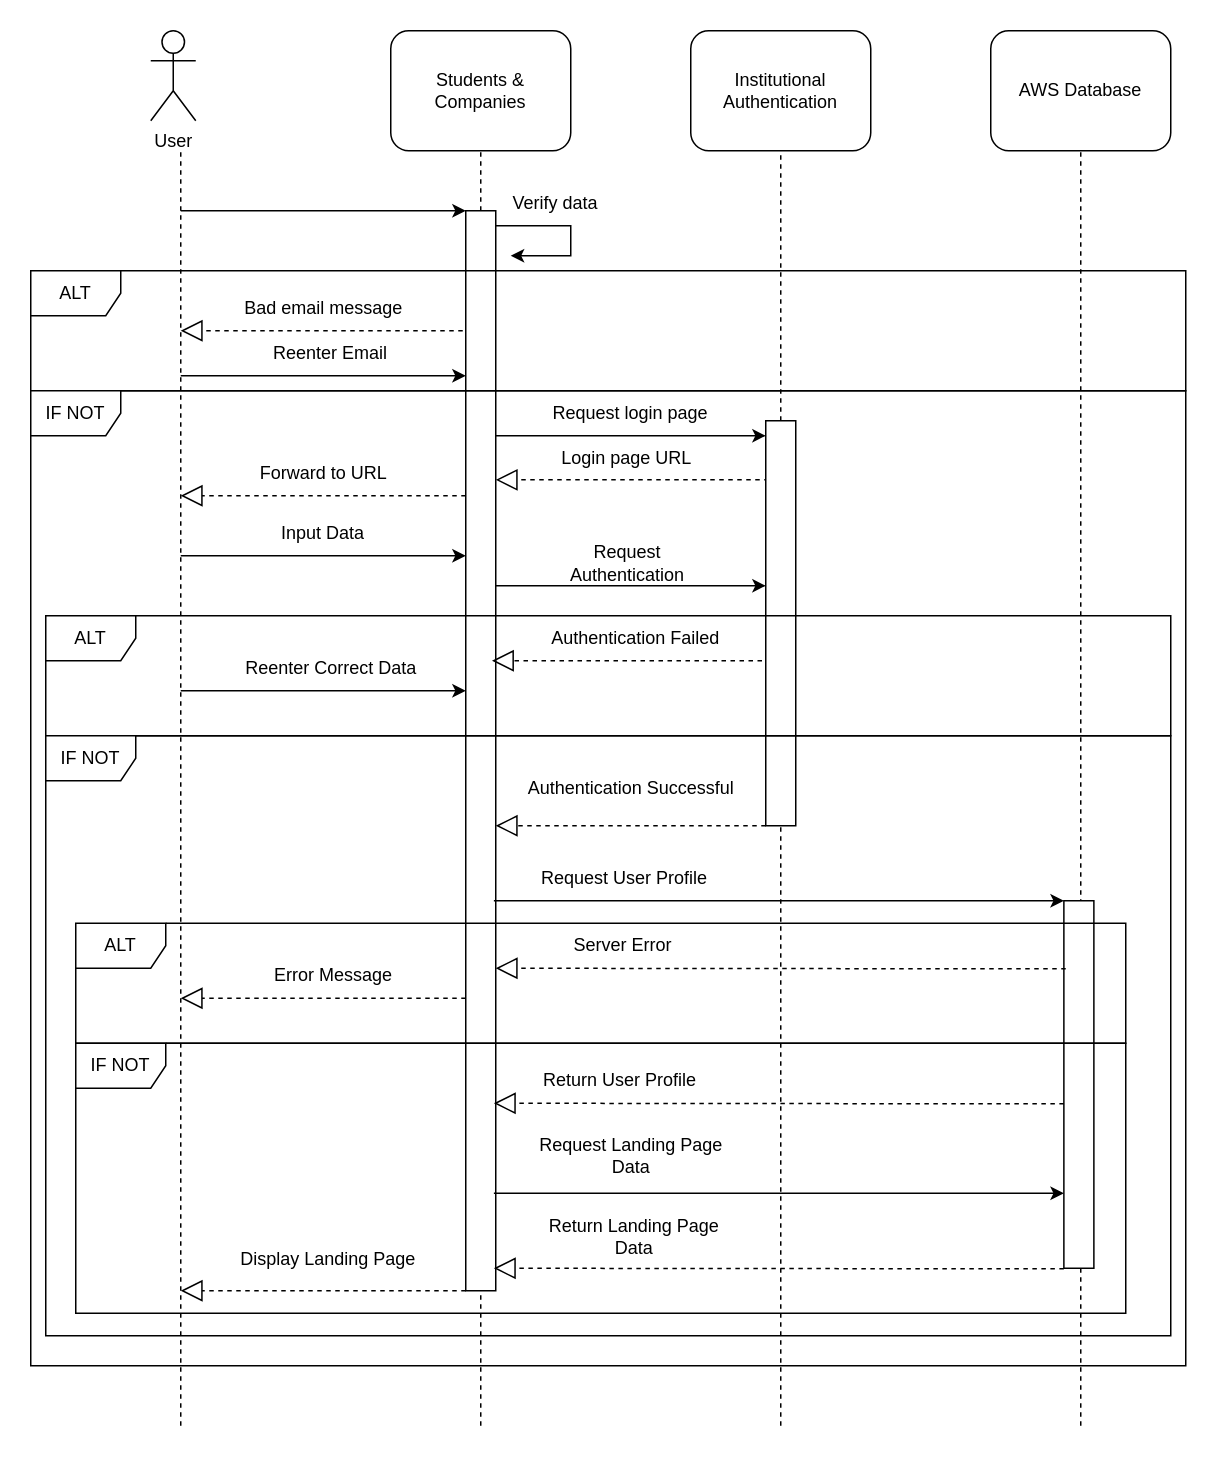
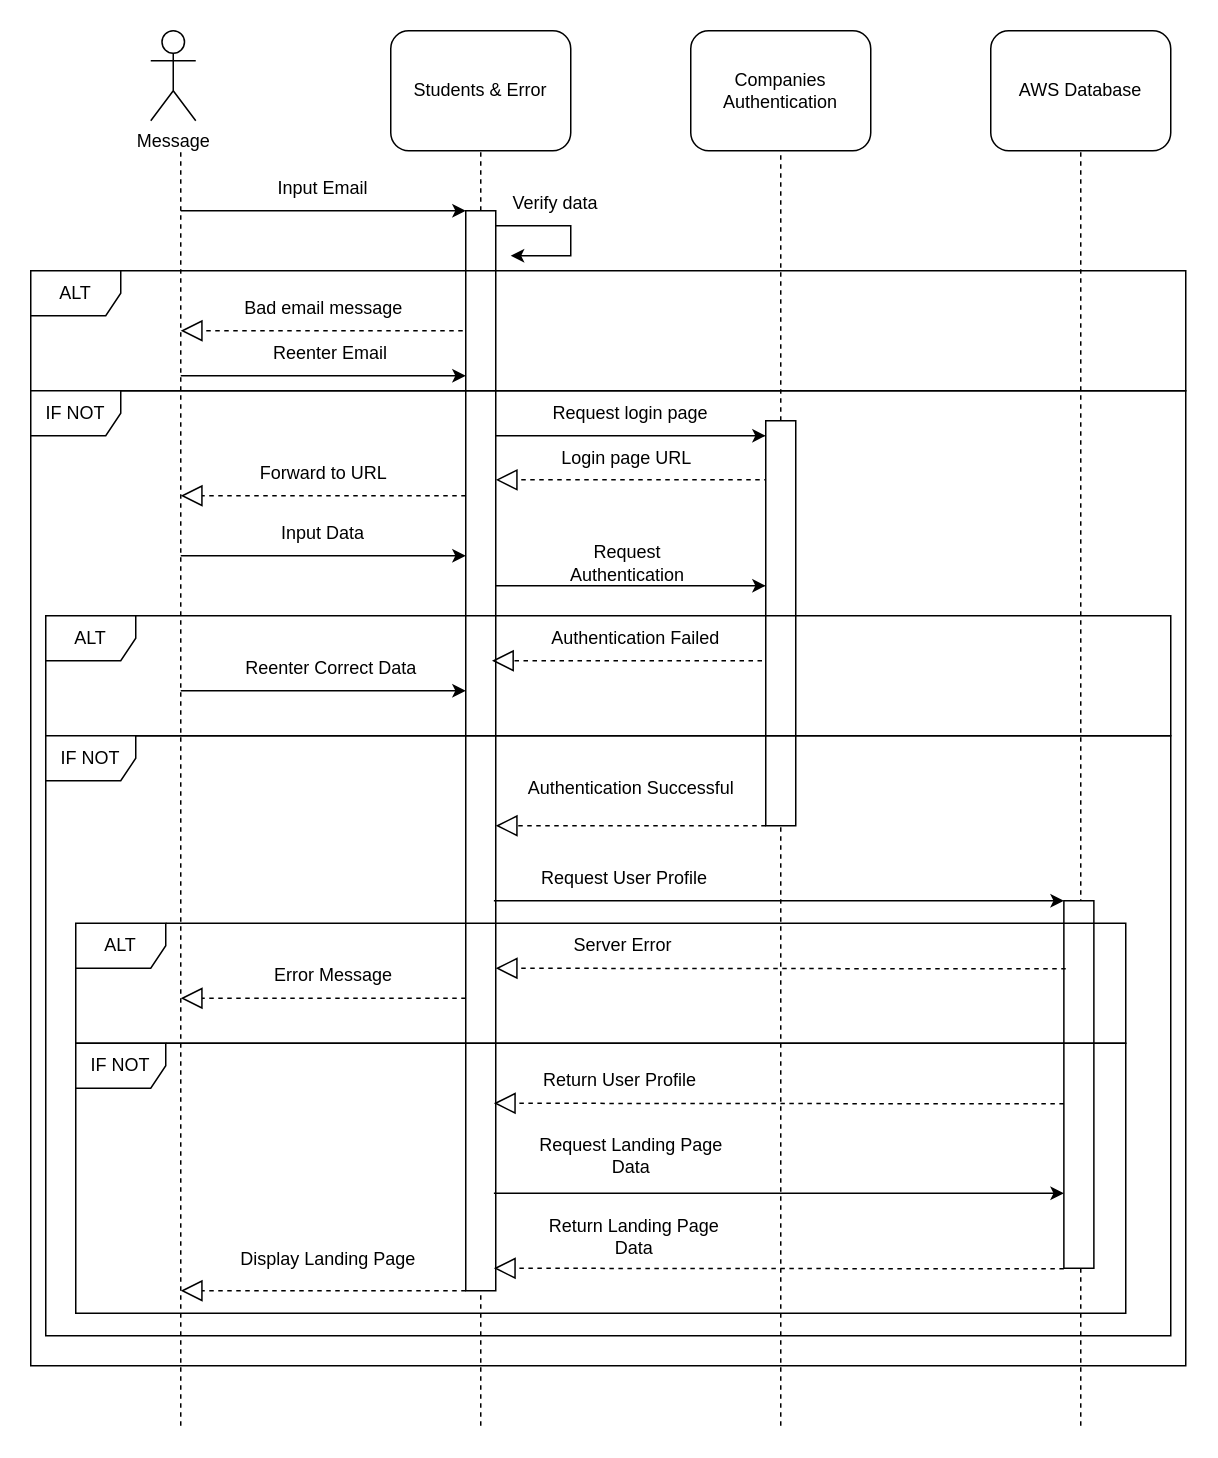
node "Students & Companies": label "Students & Companies" -> "Students & Error"
node "Institutional Authentication": label "Institutional Authentication" -> "Companies Authentication"
node "User": label "User" -> "Message"
node "Input Email": added
